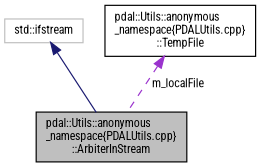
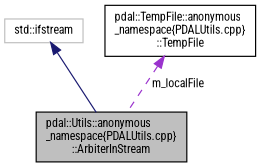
node "pdal::Utils::anonymous _namespace{PDALUtils.cpp} ::TempFile": label "pdal::Utils::anonymous _namespace{PDALUtils.cpp} ::TempFile" -> "pdal::TempFile::anonymous _namespace{PDALUtils.cpp} ::TempFile"
